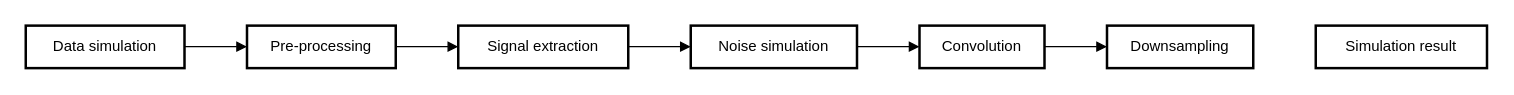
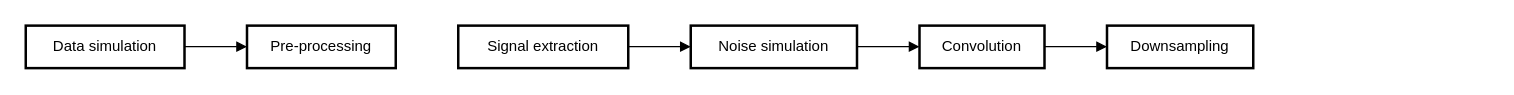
edge "Pre-processing" -> "Signal extraction": removed
node "Simulation result": removed
